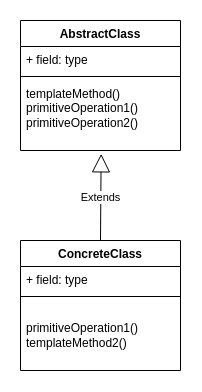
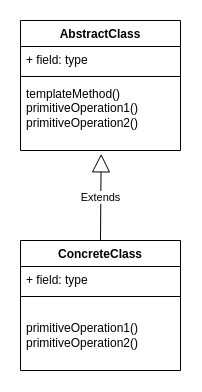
node "primitiveOperation1() templateMethod2()": label "primitiveOperation1() templateMethod2()" -> "primitiveOperation1() primitiveOperation2()"
